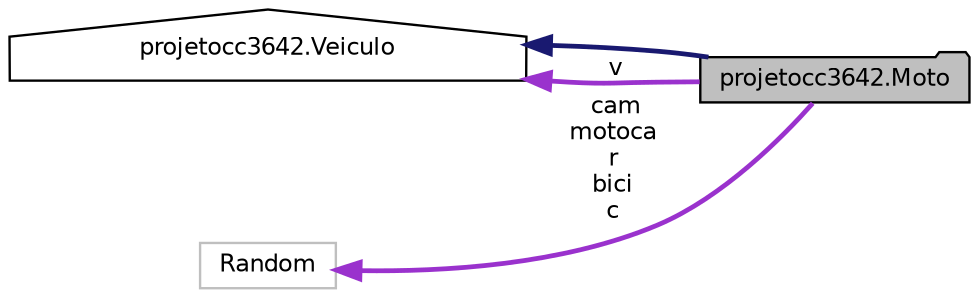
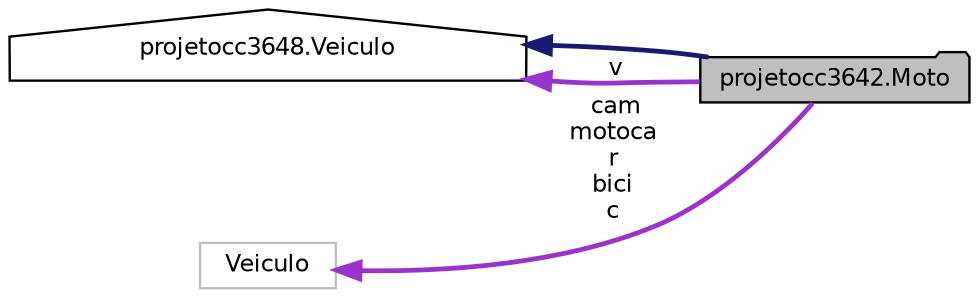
node "projetocc3642.Veiculo": label "projetocc3642.Veiculo" -> "projetocc3648.Veiculo"
node "Random": label "Random" -> "Veiculo"
